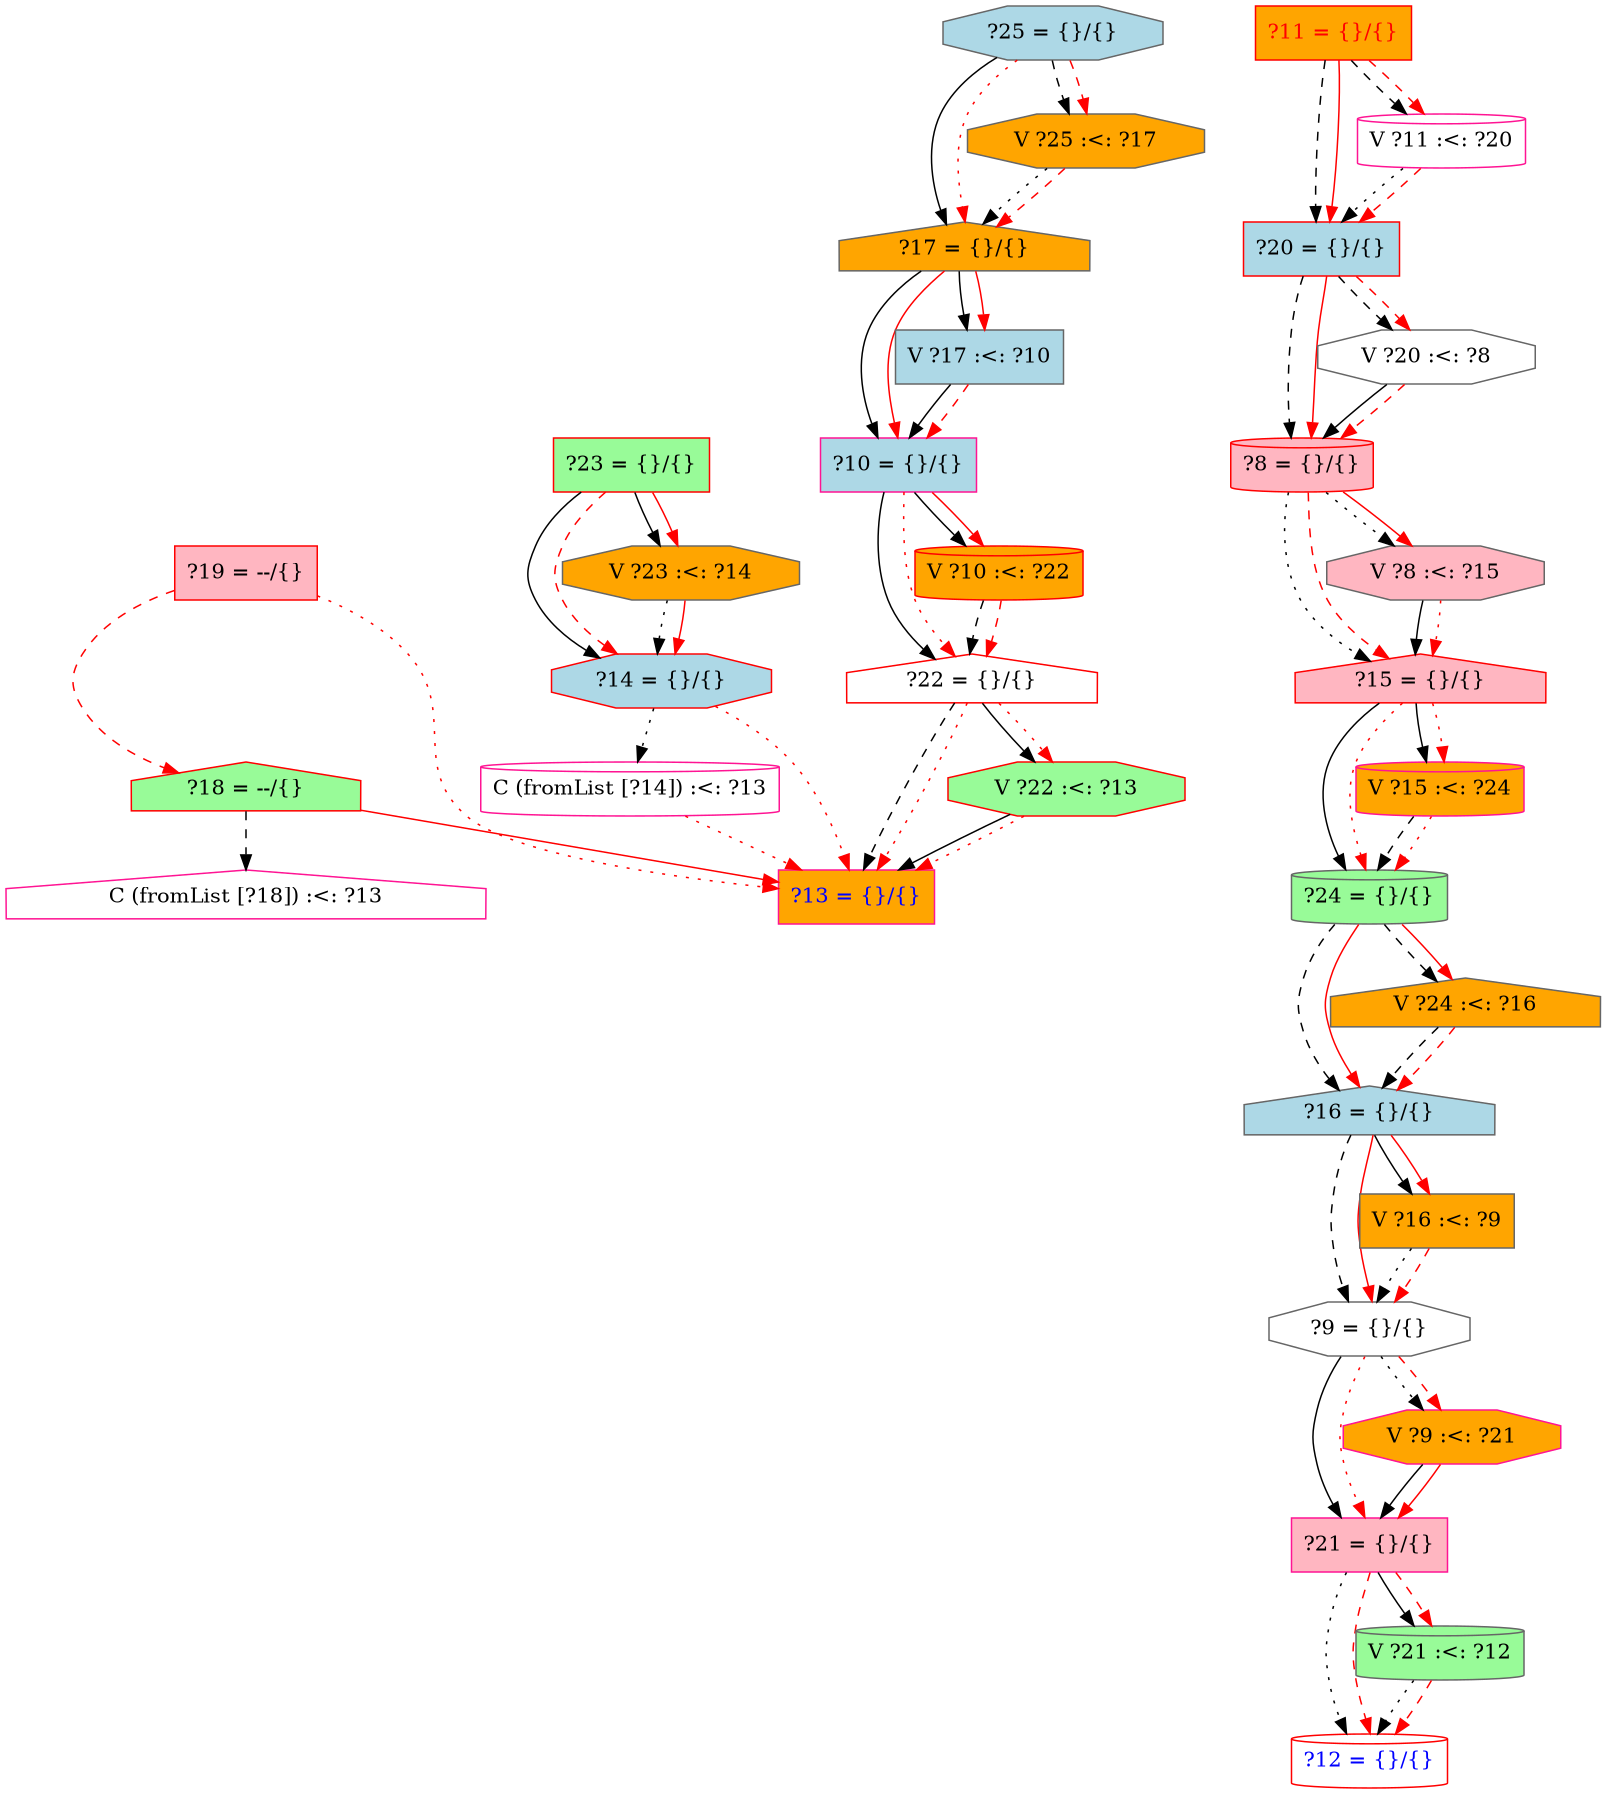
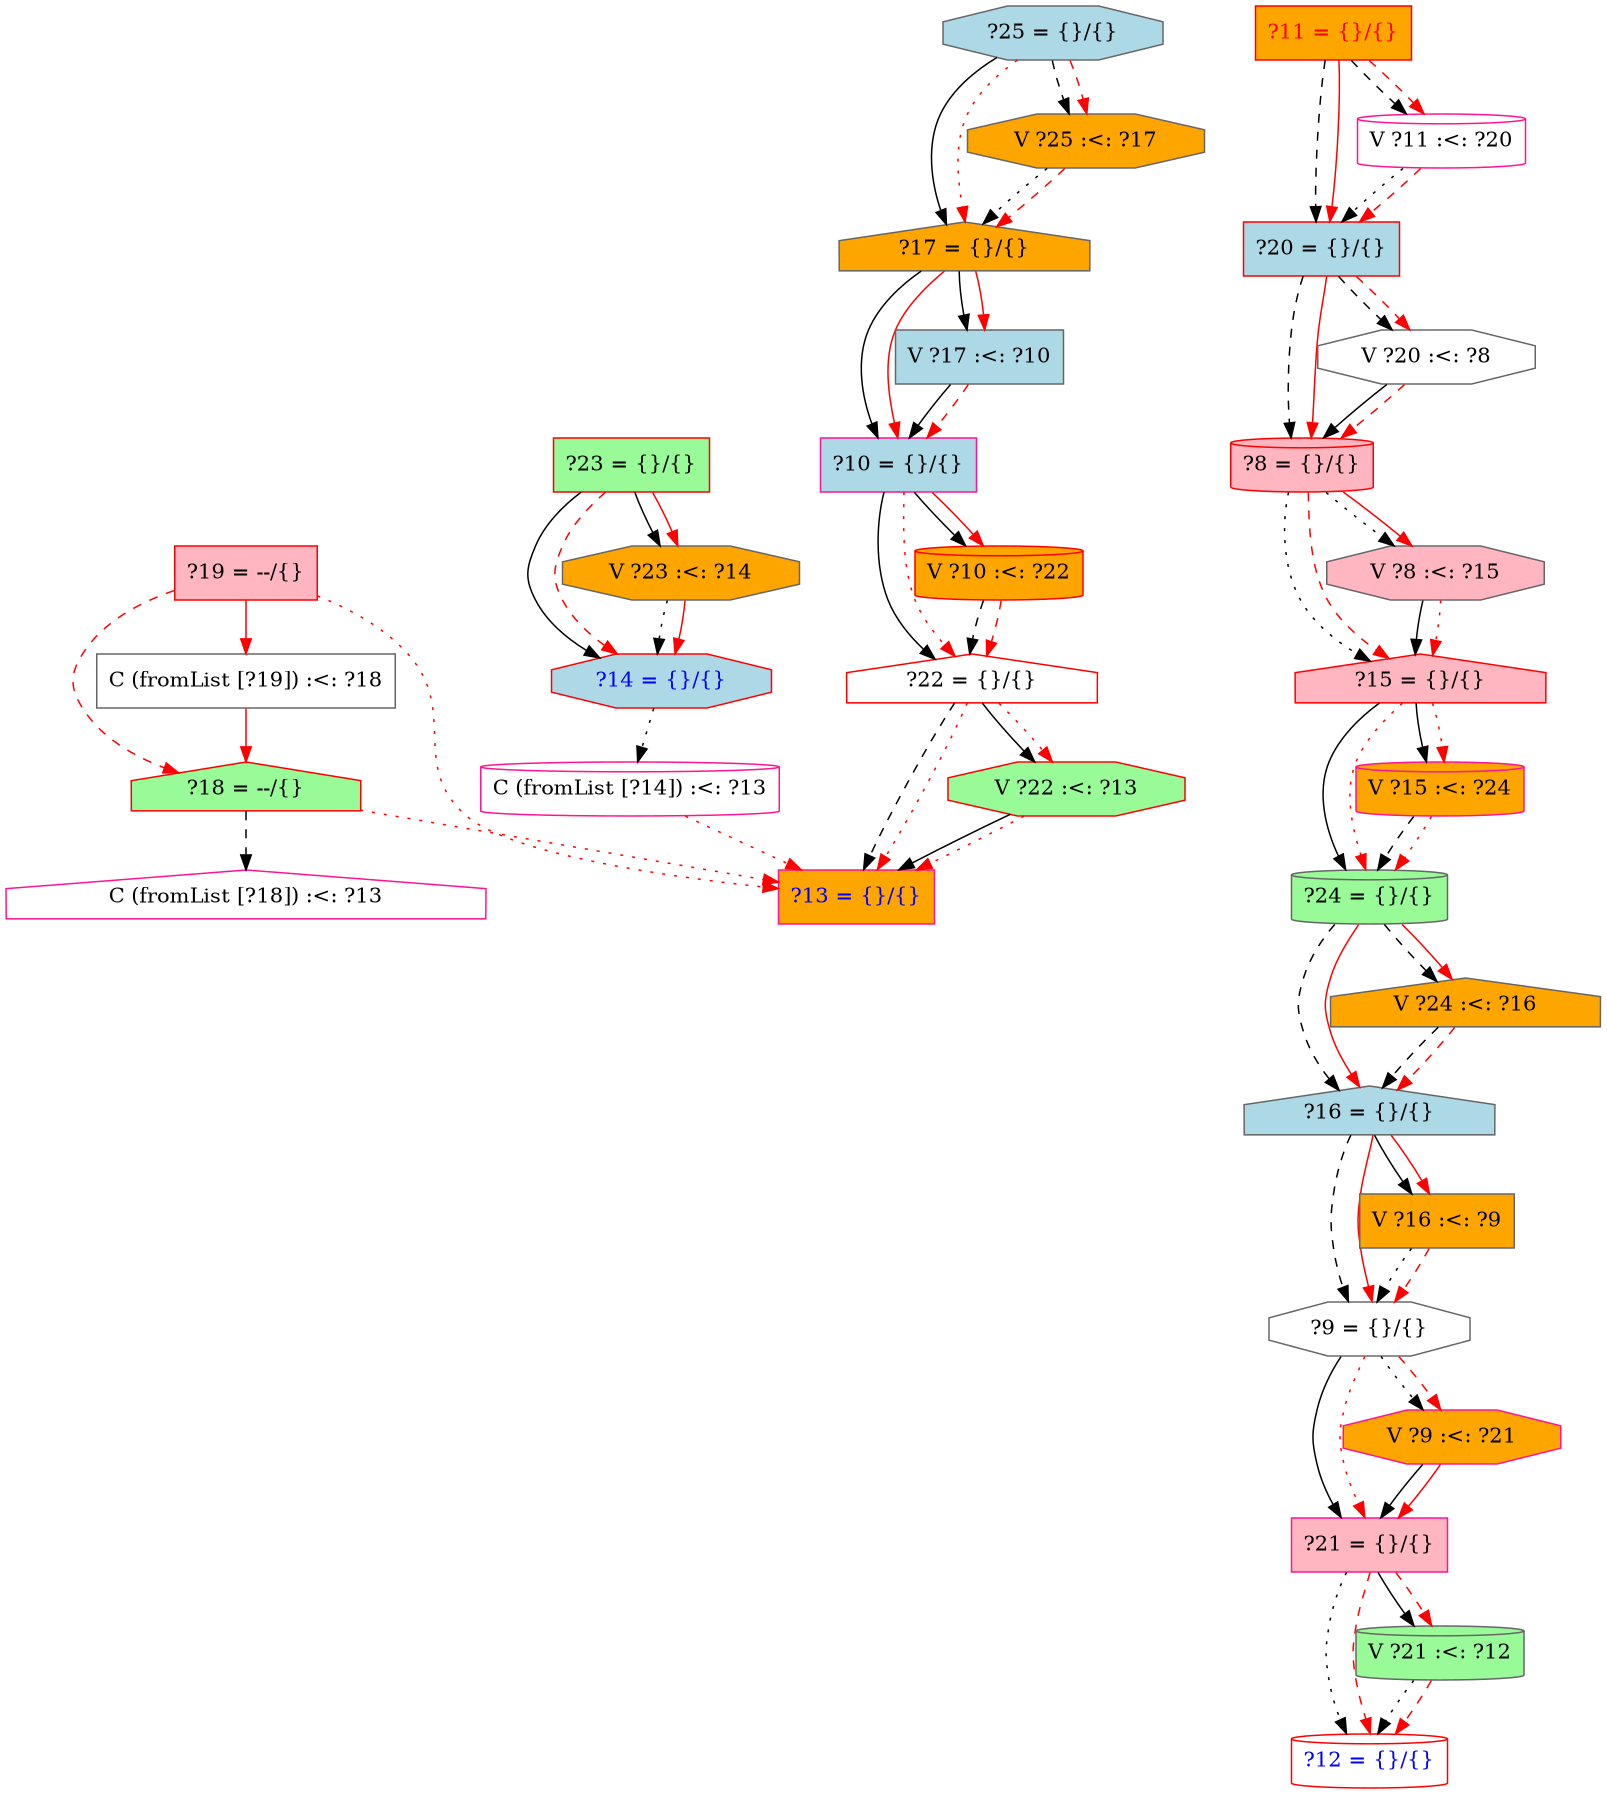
node "C (fromList [?19]) :<: ?18": added
node "?14 = {}/{}": fontcolor black -> blue
edge "?14 = {}/{}" -> "?13 = {}/{}": removed
edge "?18 = --/{}" -> "?13 = {}/{}": style solid -> dotted
